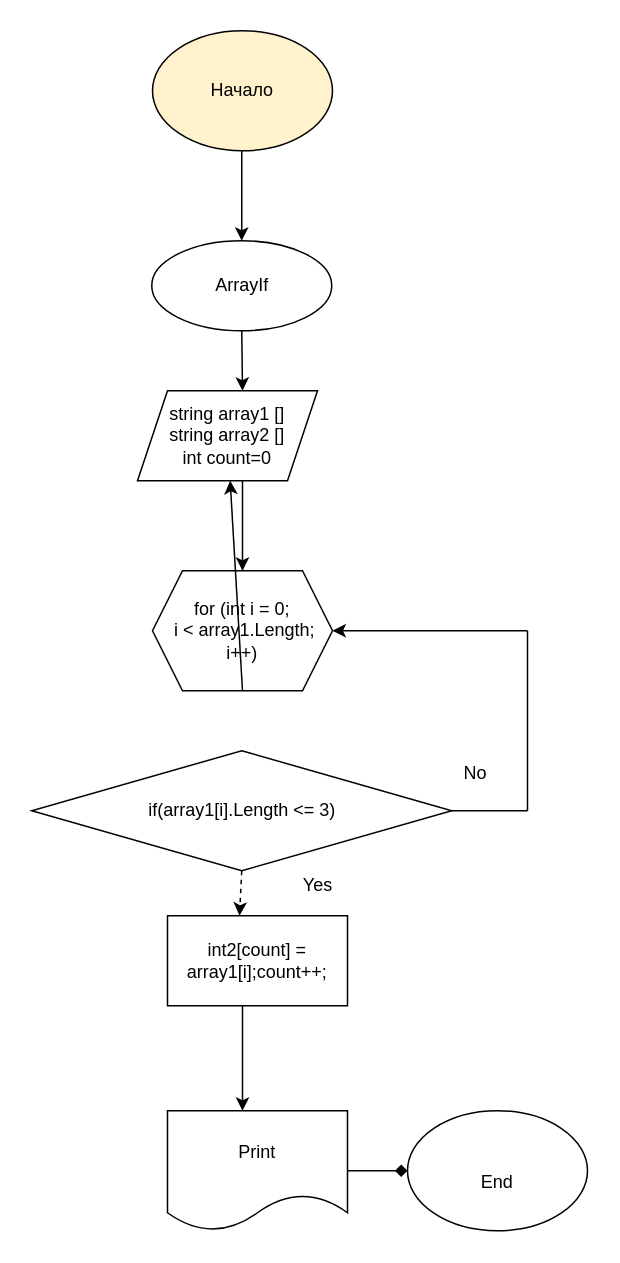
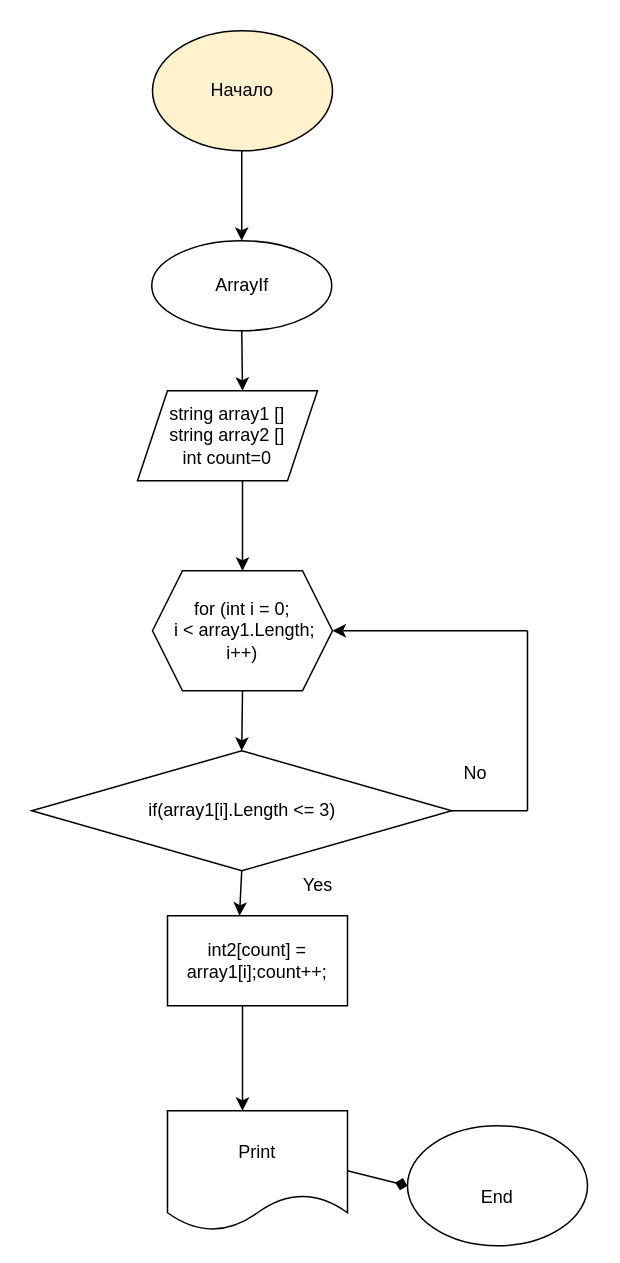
edge "for (int i = 0; i < array1.Length; i++)" -> "string array1 [] string array2 [] int count=0": now "for (int i = 0; i < array1.Length; i++)" -> "if(array1[i].Length <= 3)"
edge "if(array1[i].Length <= 3)" -> "int2[count] = array1[i];count++;": style dashed -> solid
node "End": moved (497, 1171) -> (497, 1186)
